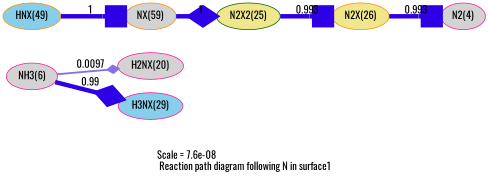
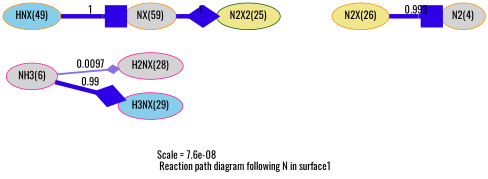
edge "N2X2(25)" -> "N2X(26)": removed, label "0.993"
node "N2(4)": color deeppink -> darkorange
node "H2NX(20)": label "H2NX(20)" -> "H2NX(28)"
